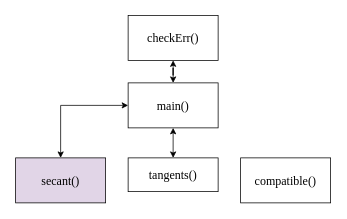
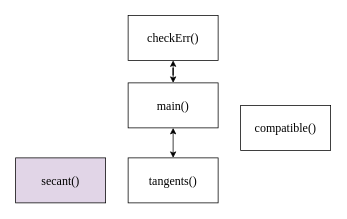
edge "main()" -- "secant()": removed
node "tangents()": size 90x34 -> 90x45
node "compatible()": moved (285, 180) -> (285, 128)
